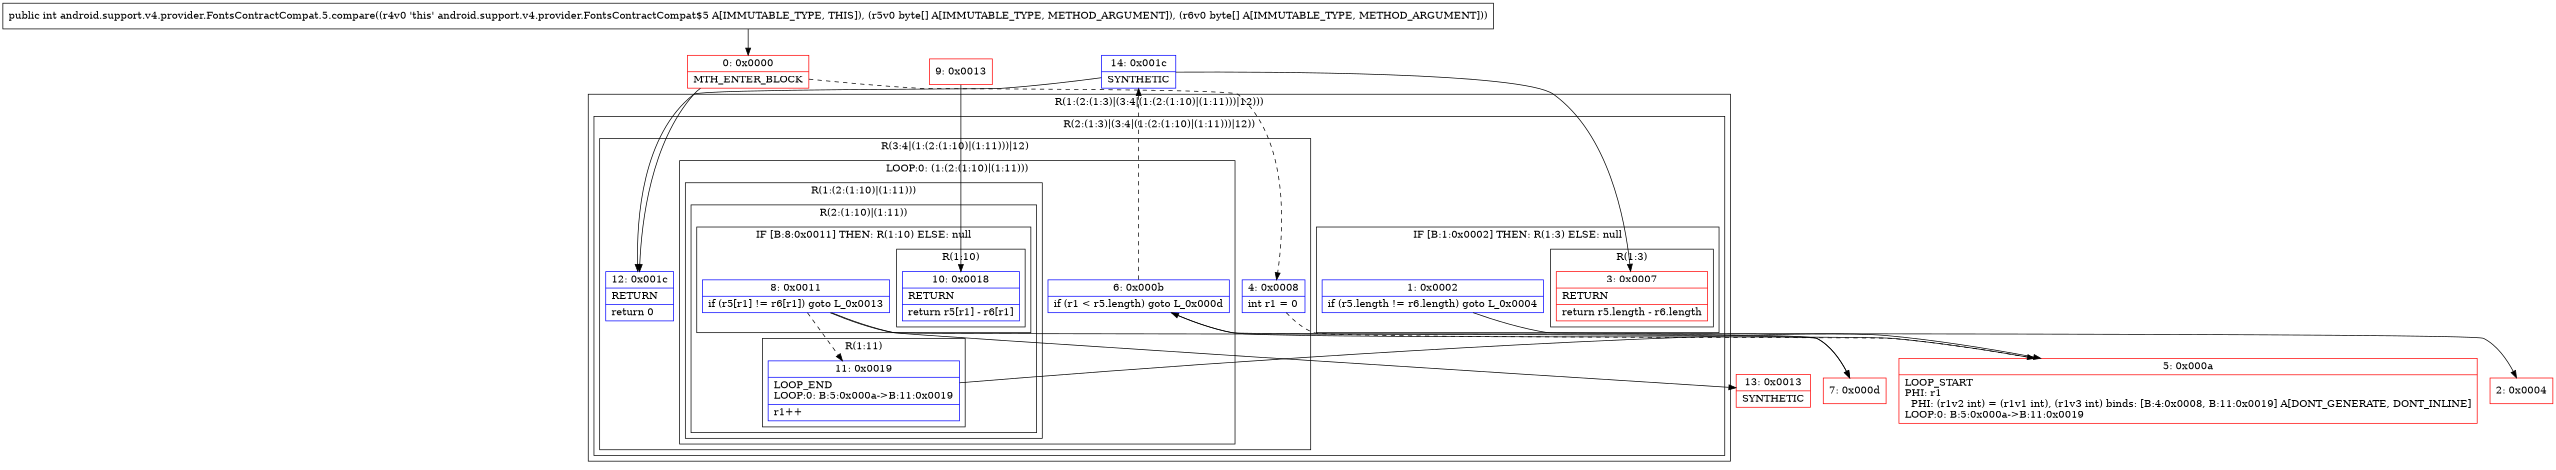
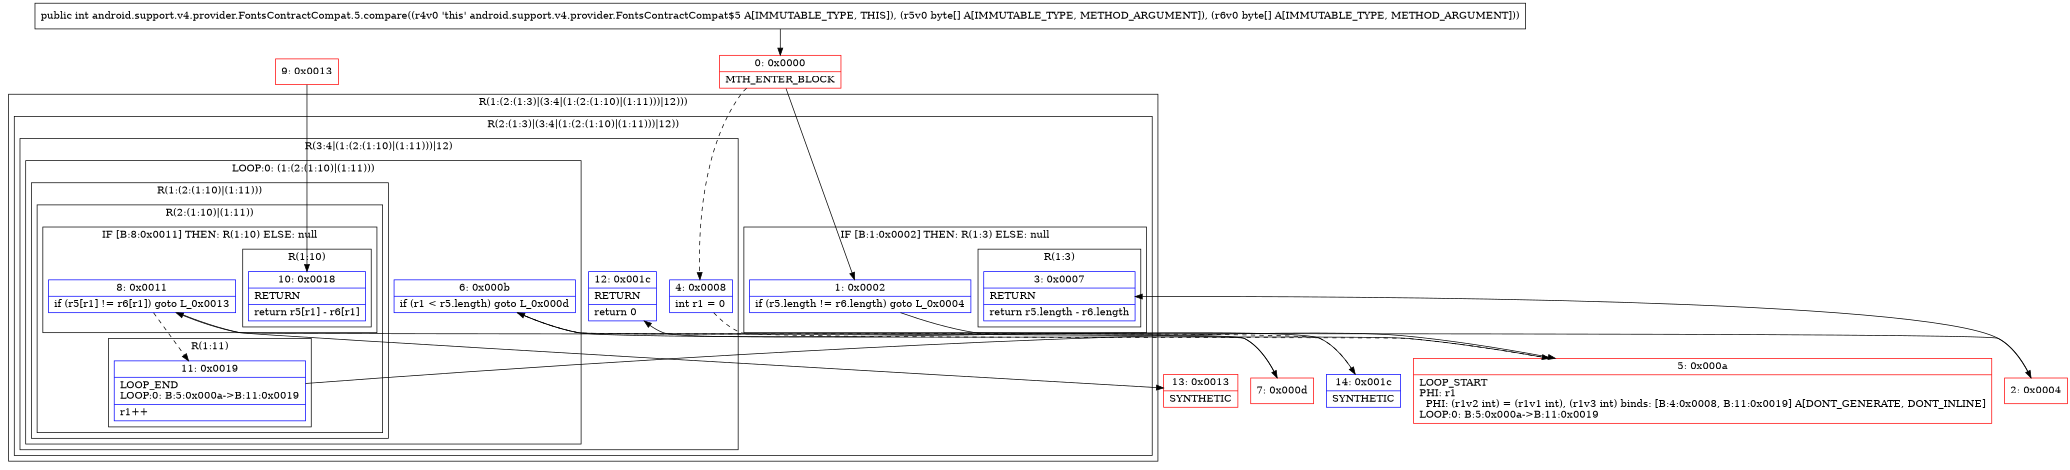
edge "14: 0x001c" -> "3: 0x0007": now "2: 0x0004" -> "3: 0x0007"
edge "0: 0x0000" -> "12: 0x001c": now "0: 0x0000" -> "1: 0x0002"
node "3: 0x0007": color red -> blue
edge "8: 0x0011" -> "7: 0x000d": reversed
